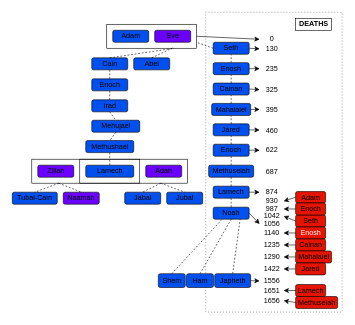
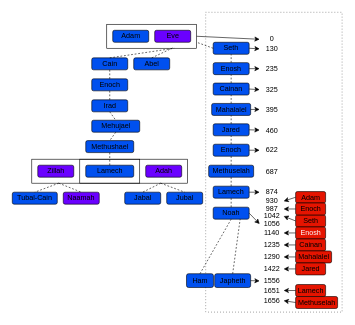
node "DEATHS": removed
edge "Noah" -- "Shem": removed
node "Shem": removed
